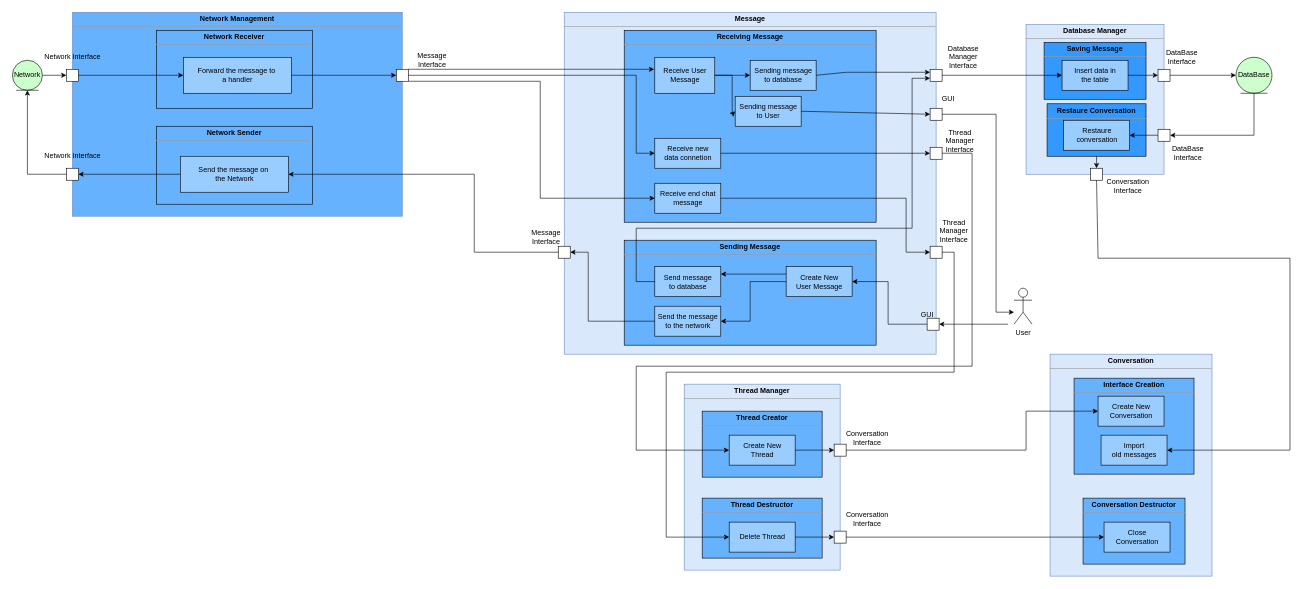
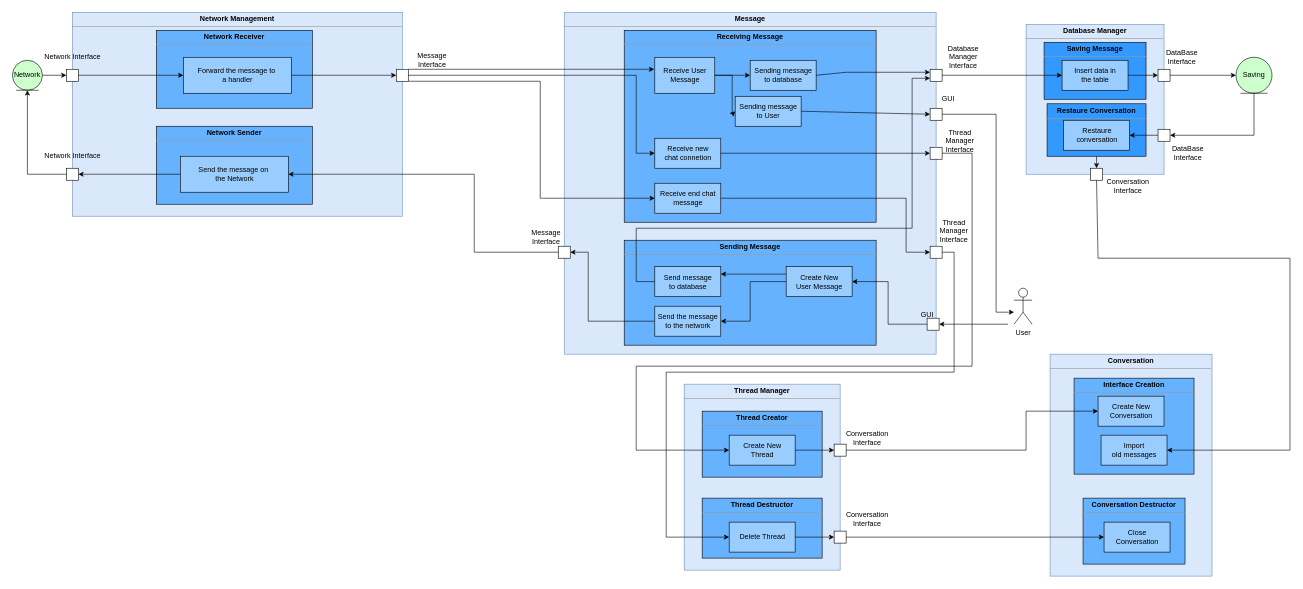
node "DataBase": label "DataBase" -> "Saving"
node "Network Management": fillcolor #66b2ff -> #dae8fc
node "Receive new data connetion": label "Receive new data connetion" -> "Receive new chat connetion"
